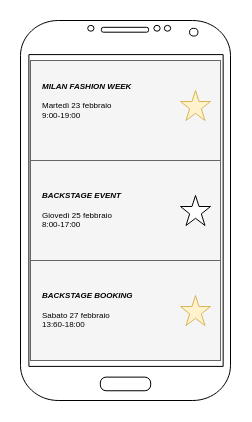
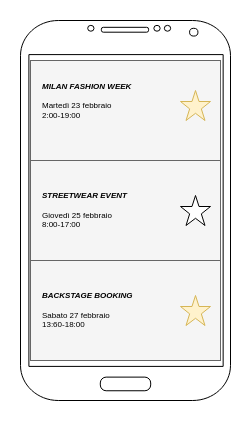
node "MILAN FASHION WEEK Martedì 23 febbraio 9:00-19:00": label "MILAN FASHION WEEK Martedì 23 febbraio 9:00-19:00" -> "MILAN FASHION WEEK Martedì 23 febbraio 2:00-19:00"
node "BACKSTAGE EVENT Giovedì 25 febbraio 8:00-17:00": label "BACKSTAGE EVENT Giovedì 25 febbraio 8:00-17:00" -> "STREETWEAR EVENT Giovedì 25 febbraio 8:00-17:00"
